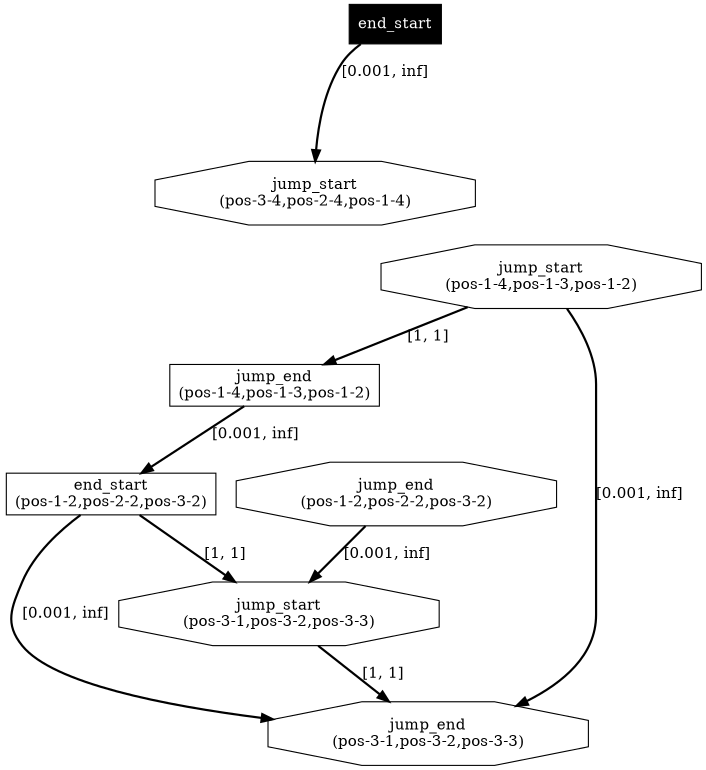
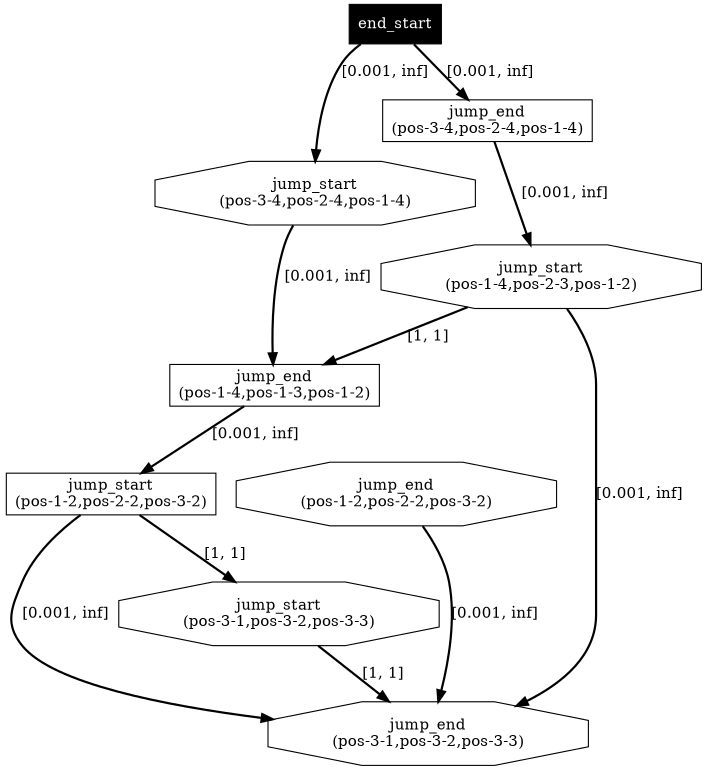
node "jump_end (pos-3-4,pos-2-4,pos-1-4)": added
node "jump_start (pos-1-4,pos-1-3,pos-1-2)": label "jump_start (pos-1-4,pos-1-3,pos-1-2)" -> "jump_start (pos-1-4,pos-2-3,pos-1-2)"
edge "jump_start (pos-3-4,pos-2-4,pos-1-4)" -> "jump_end (pos-1-4,pos-1-3,pos-1-2)": added, label "[0.001, inf]"
node "end_start (pos-1-2,pos-2-2,pos-3-2)": label "end_start (pos-1-2,pos-2-2,pos-3-2)" -> "jump_start (pos-1-2,pos-2-2,pos-3-2)"
edge "jump_end (pos-1-2,pos-2-2,pos-3-2)" -> "jump_start (pos-3-1,pos-3-2,pos-3-3)": now "jump_end (pos-1-2,pos-2-2,pos-3-2)" -> "jump_end (pos-3-1,pos-3-2,pos-3-3)"
